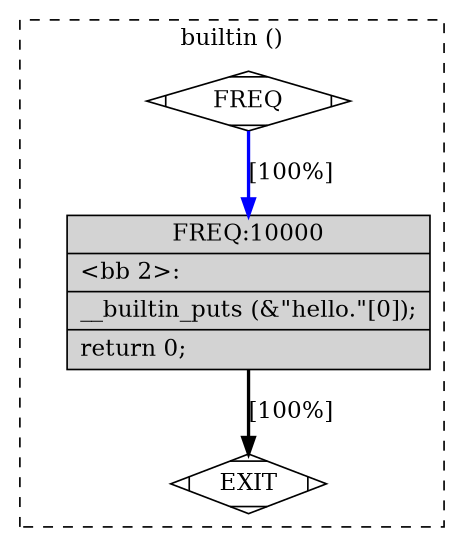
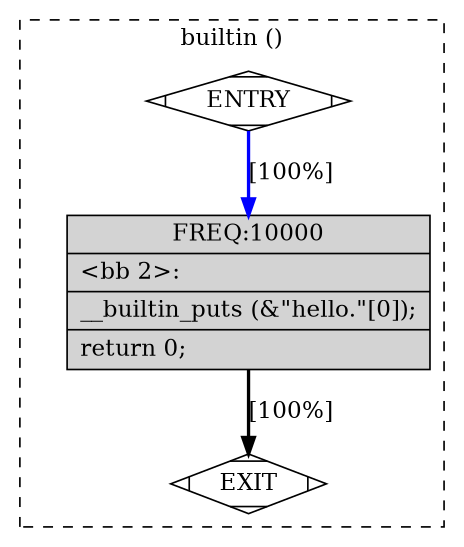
node "FREQ": label "FREQ" -> "ENTRY"
